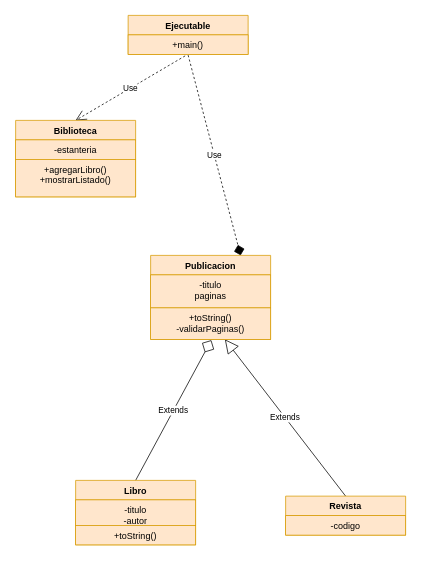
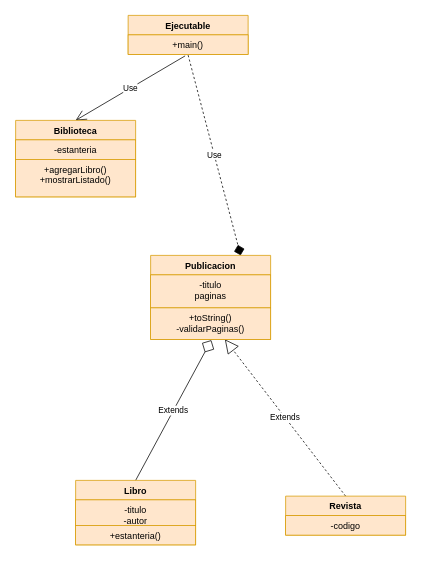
edge "+main()" -> "Biblioteca": style dashed -> solid
edge "Revista" -> "+toString() -validarPaginas()": style solid -> dashed
node "+toString()": label "+toString()" -> "+estanteria()"
